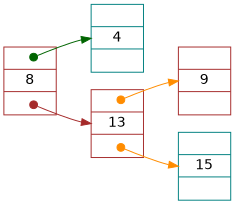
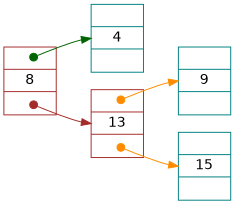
node "9": color brown -> teal
